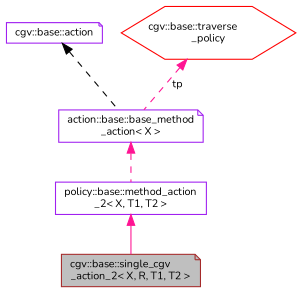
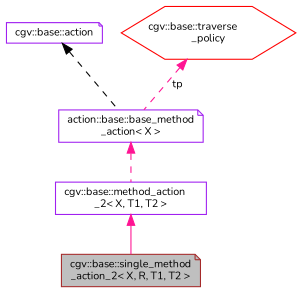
node "policy::base::method_action _2< X, T1, T2 >": label "policy::base::method_action _2< X, T1, T2 >" -> "cgv::base::method_action _2< X, T1, T2 >"
node "cgv::base::single_cgv _action_2< X, R, T1, T2 >": label "cgv::base::single_cgv _action_2< X, R, T1, T2 >" -> "cgv::base::single_method _action_2< X, R, T1, T2 >"
